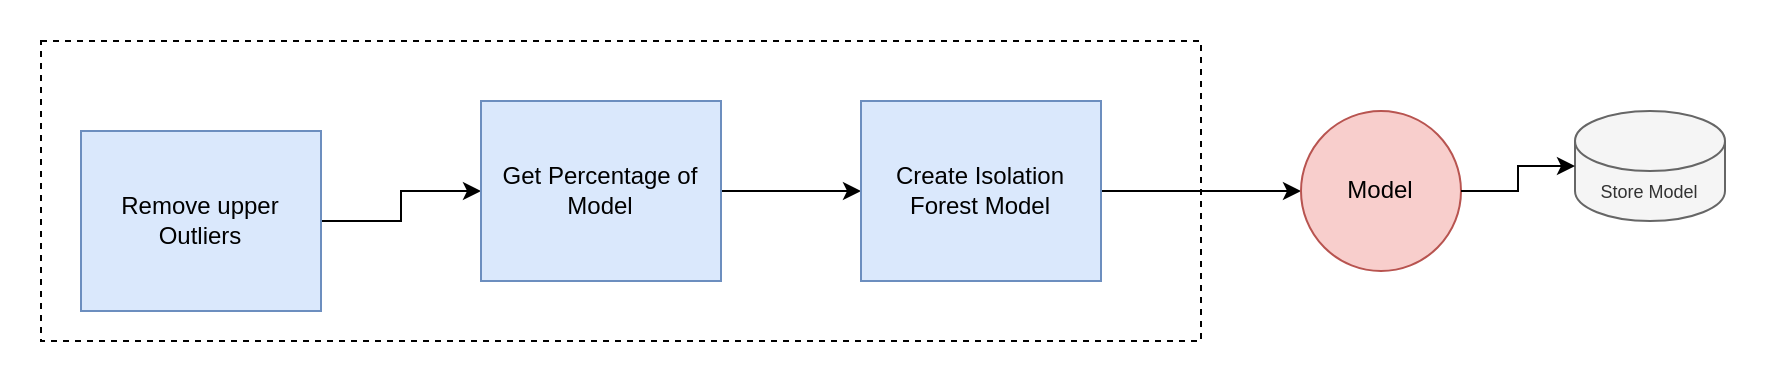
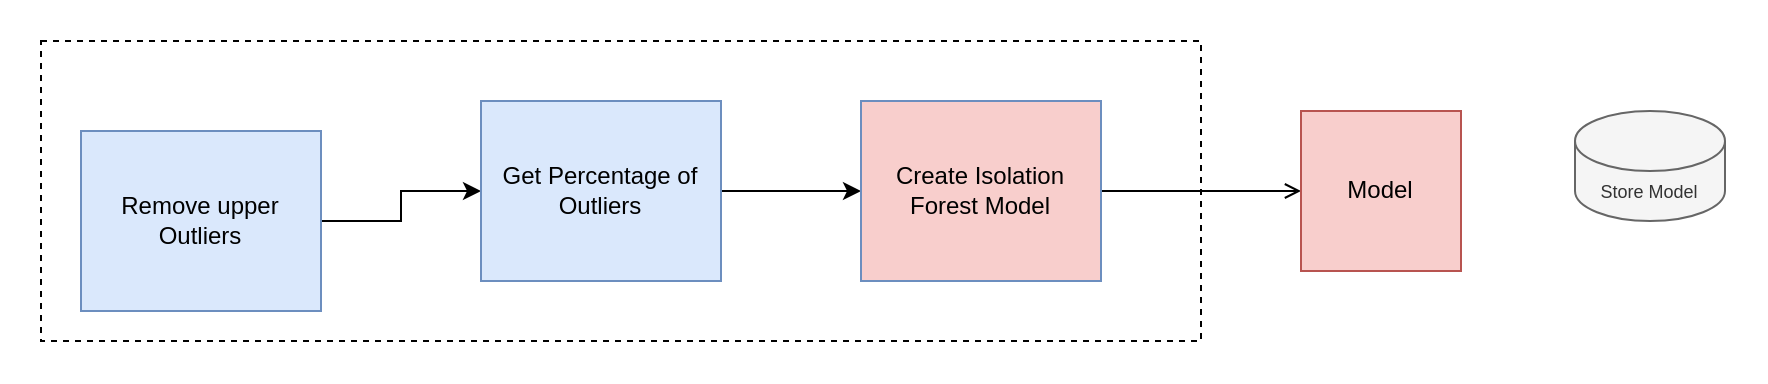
edge "Model" -> "Store Model": removed
node "Get Percentage of Model": label "Get Percentage of Model" -> "Get Percentage of Outliers"
node "Create Isolation Forest Model": fillcolor #dae8fc -> #f8cecc
edge "Create Isolation Forest Model" -> "Model": arrowhead classic -> open
node "Model": shape ellipse -> rectangle
